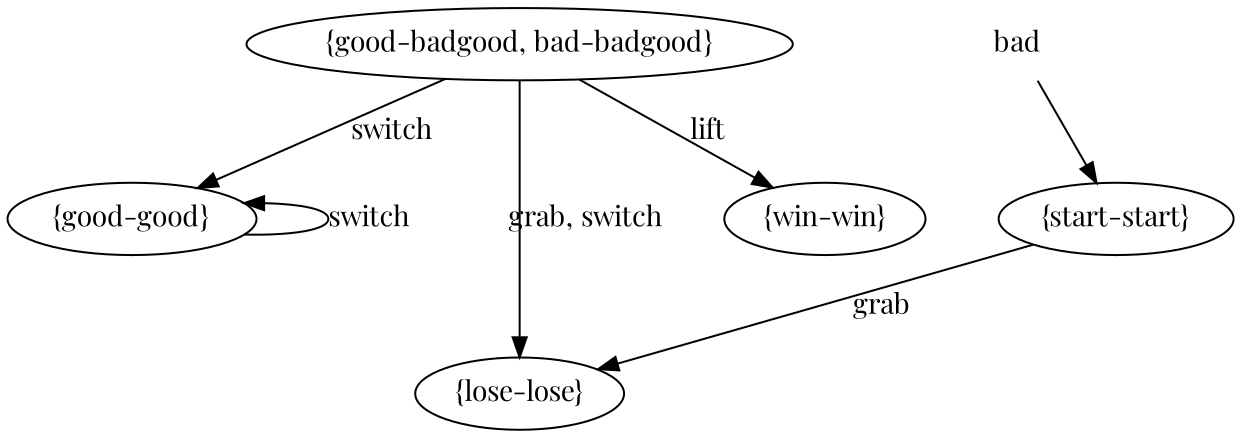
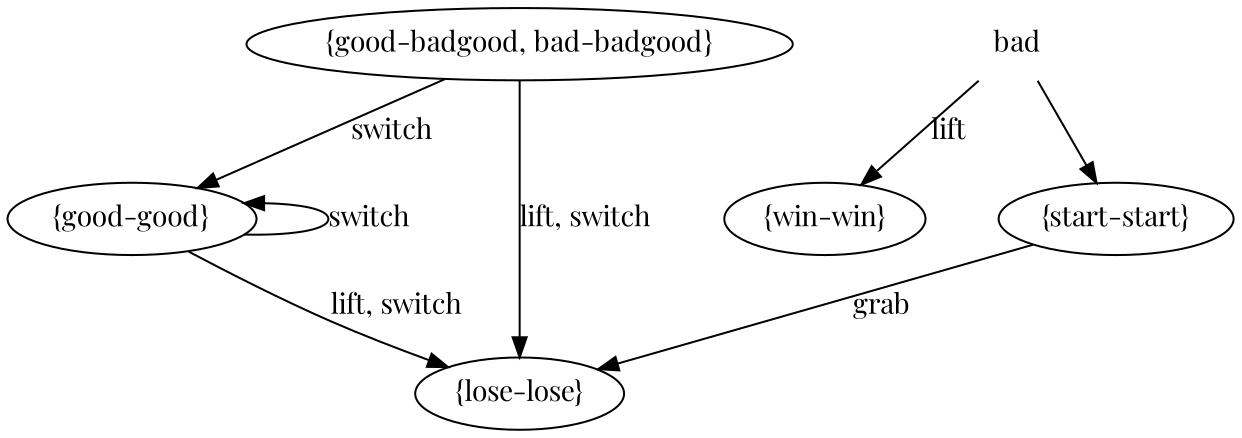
edge "{good-badgood, bad-badgood}" -> "{win-win}": now "bad" -> "{win-win}"
edge "{good-badgood, bad-badgood}" -> "{lose-lose}": label "grab, switch" -> "lift, switch"
edge "{good-good}" -> "{lose-lose}": added, label "lift, switch"
